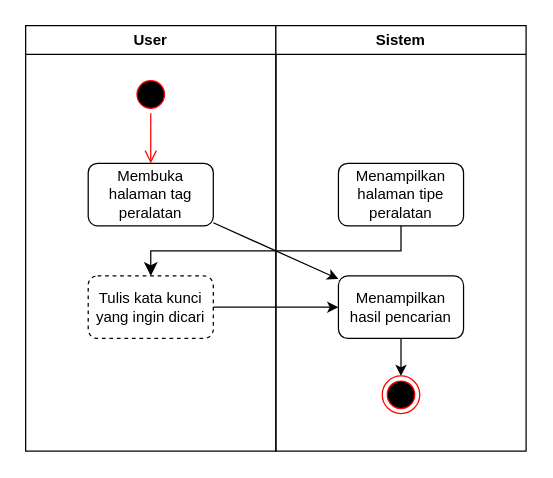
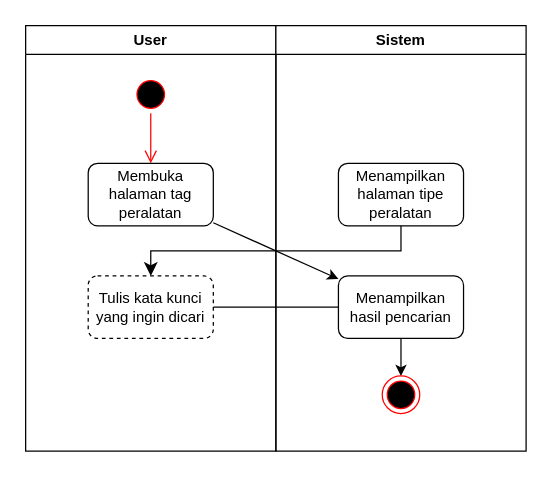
edge "Tulis kata kunci yang ingin dicari" -> "Menampilkan hasil pencarian": arrowhead classic -> none
